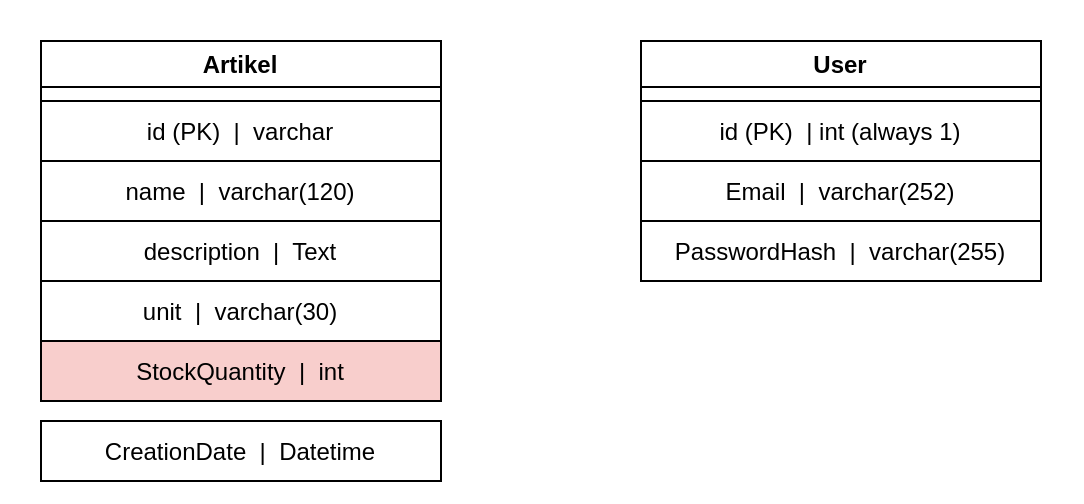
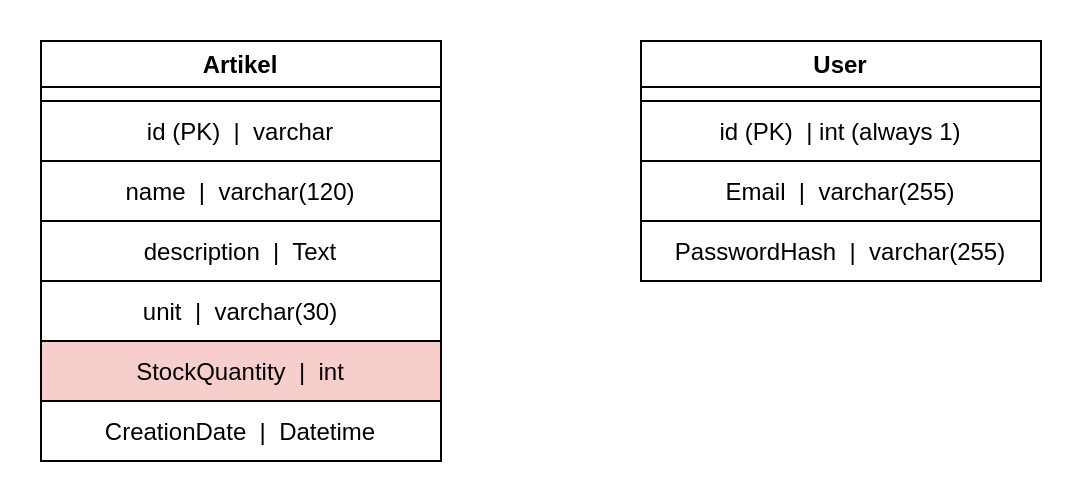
node "Email | varchar(252)": label "Email | varchar(252)" -> "Email | varchar(255)"
node "CreationDate | Datetime": moved (241, 451) -> (241, 431)
